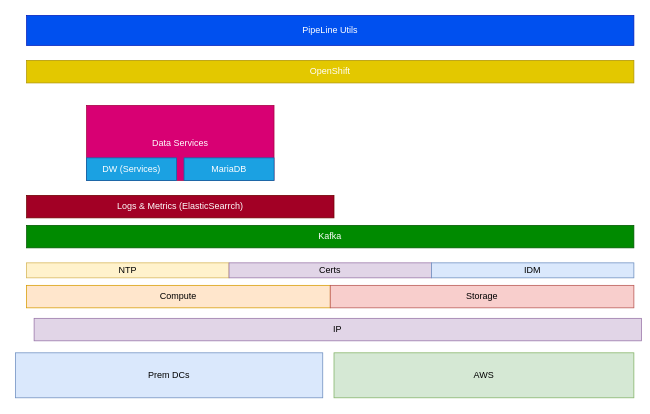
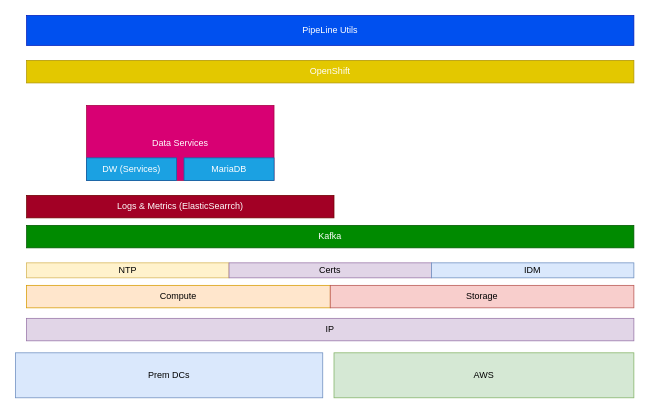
node "IP": moved (338, 330) -> (330, 330)
